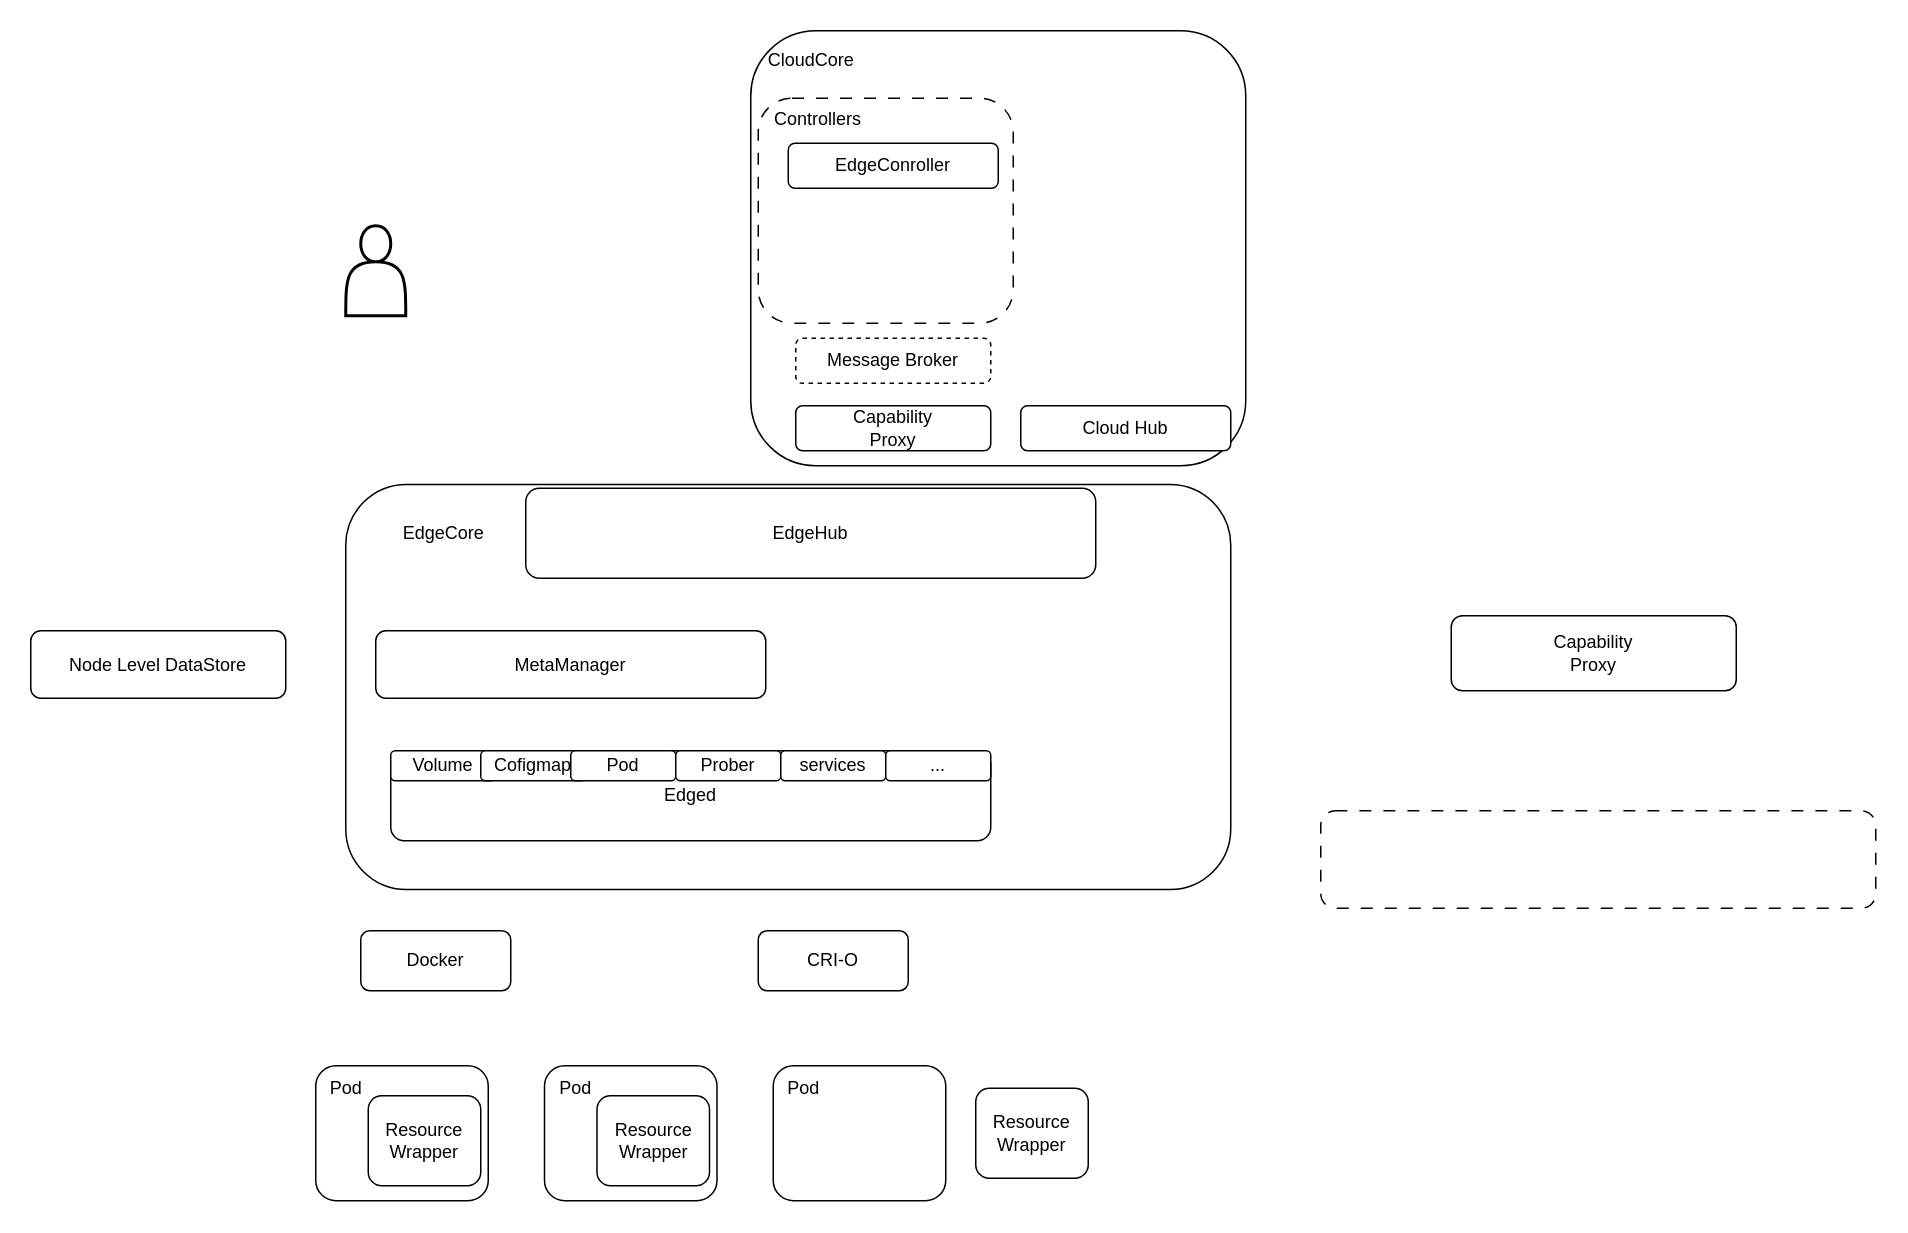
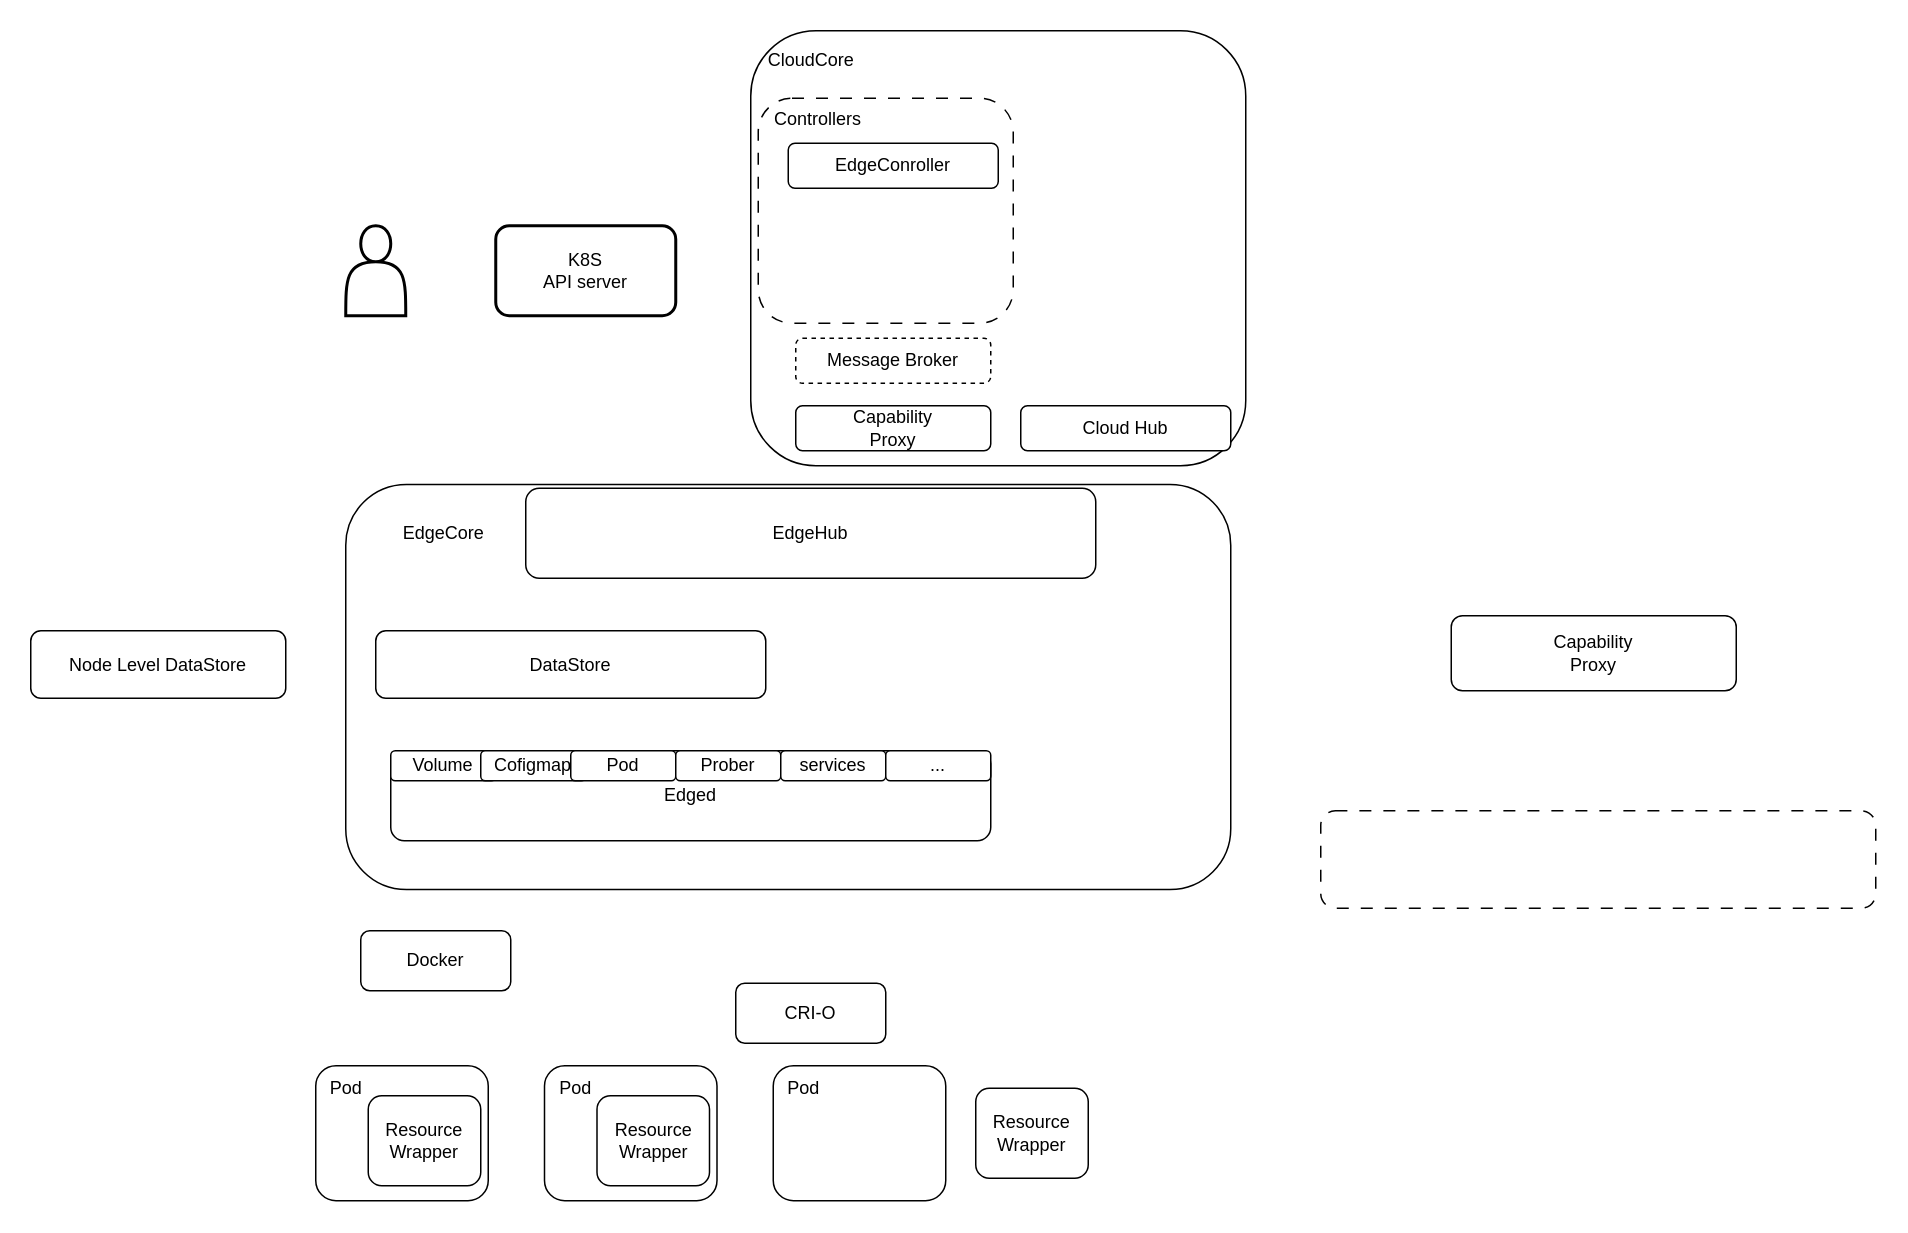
node "K8S API server": added
node "MetaManager": label "MetaManager" -> "DataStore"
node "CRI-O": moved (833, 961) -> (811, 1013)
